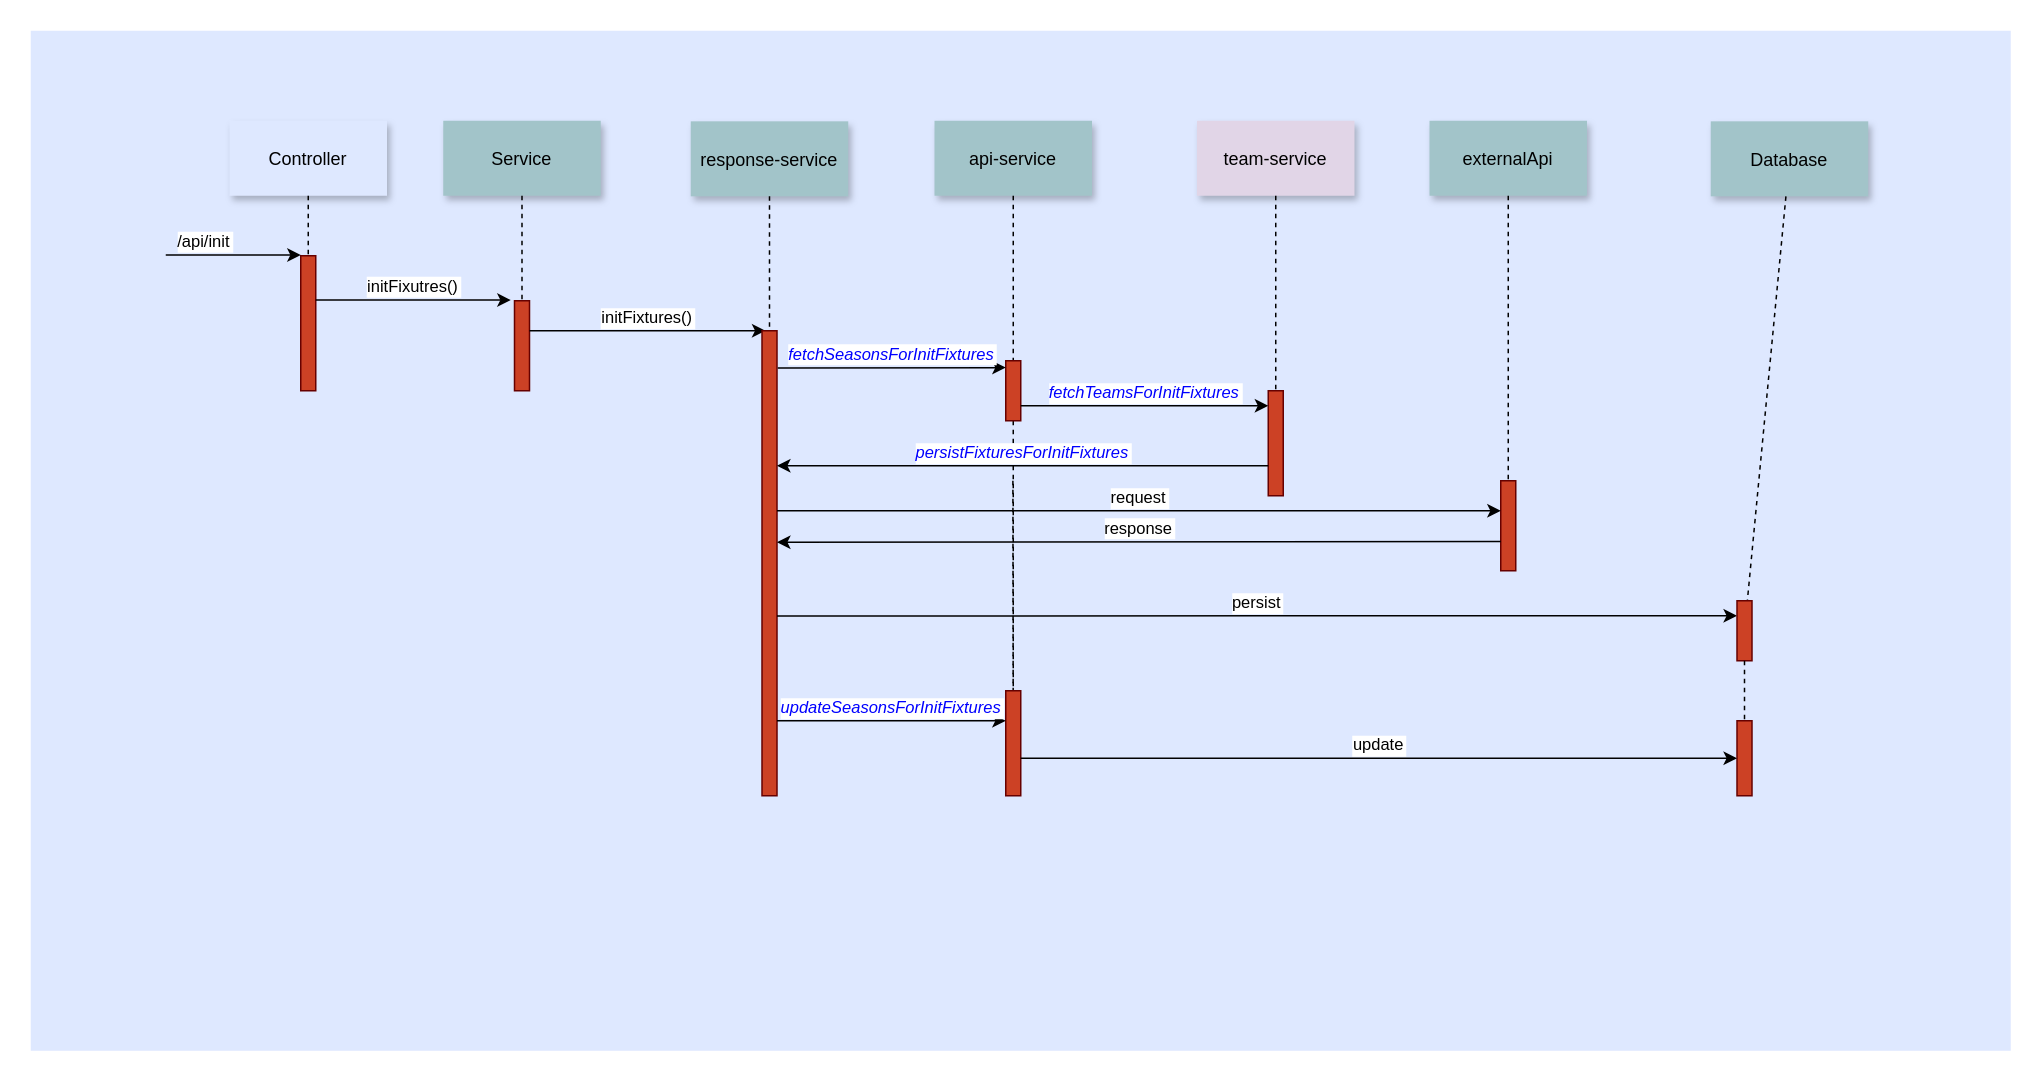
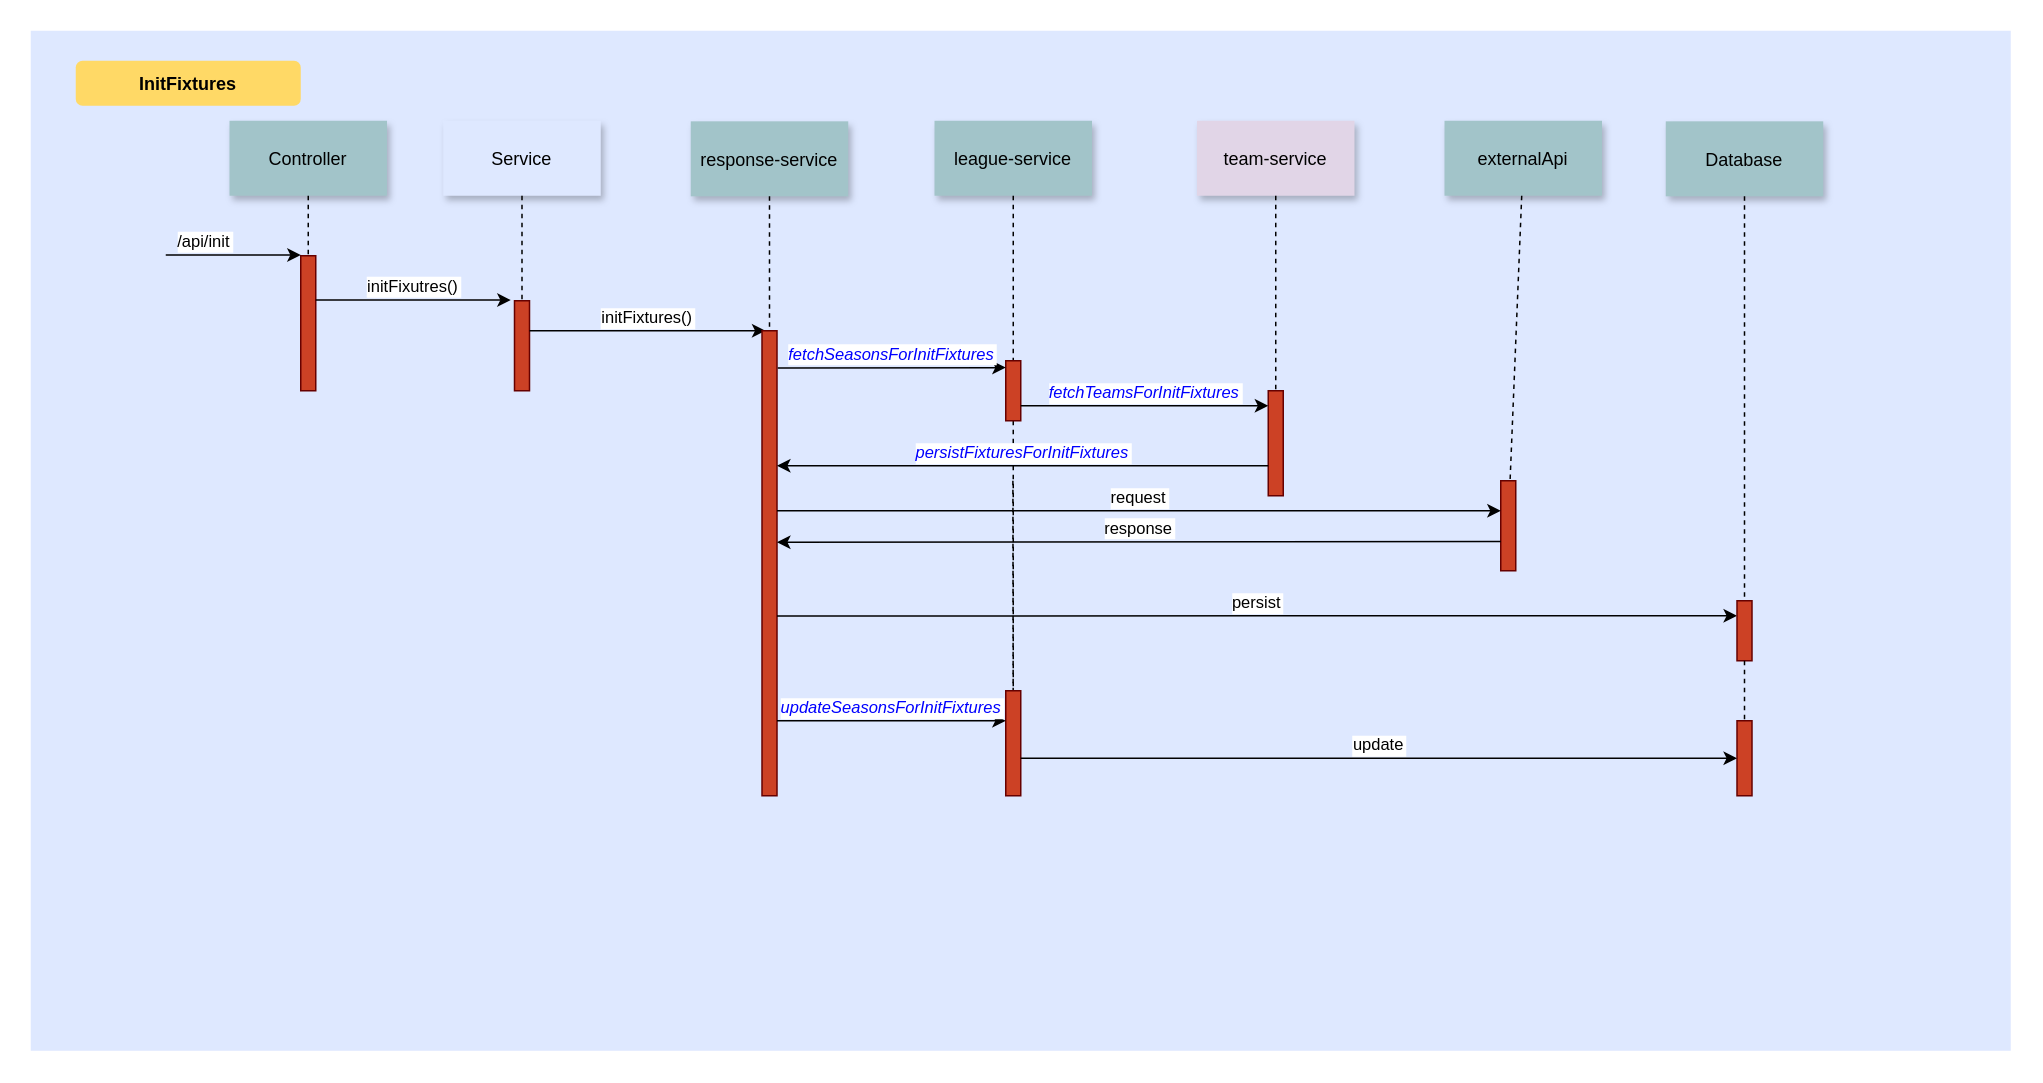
node "InitFixtures": added
node "Controller": fillcolor #dee8ff -> #a2c4c9
node "Service": fillcolor #a2c4c9 -> #dee8ff
node "externalApi": moved (1508, 158) -> (1523, 158)
node "api-service": label "api-service" -> "league-service"
node "Database": moved (1790, 159) -> (1745, 159)
